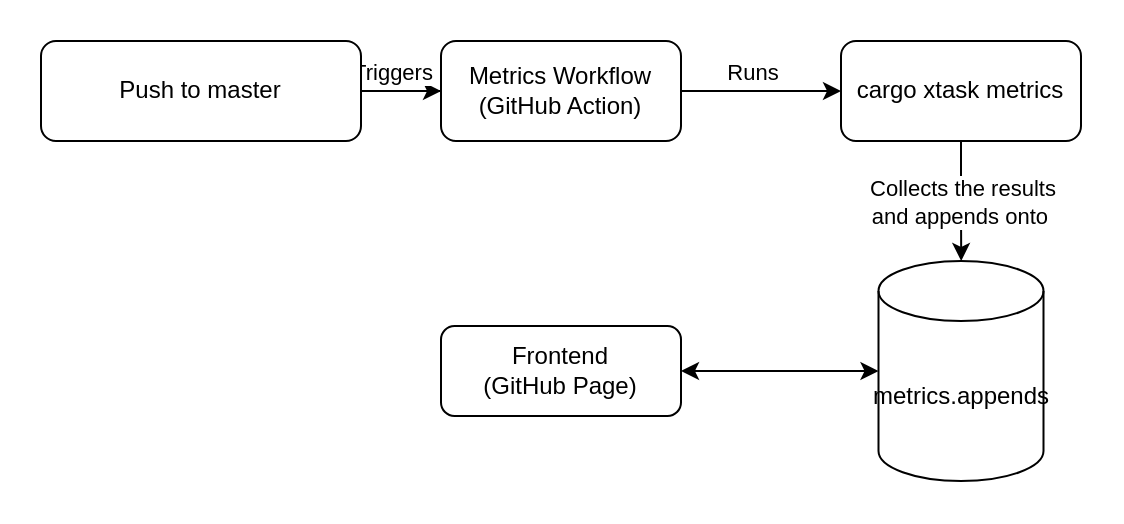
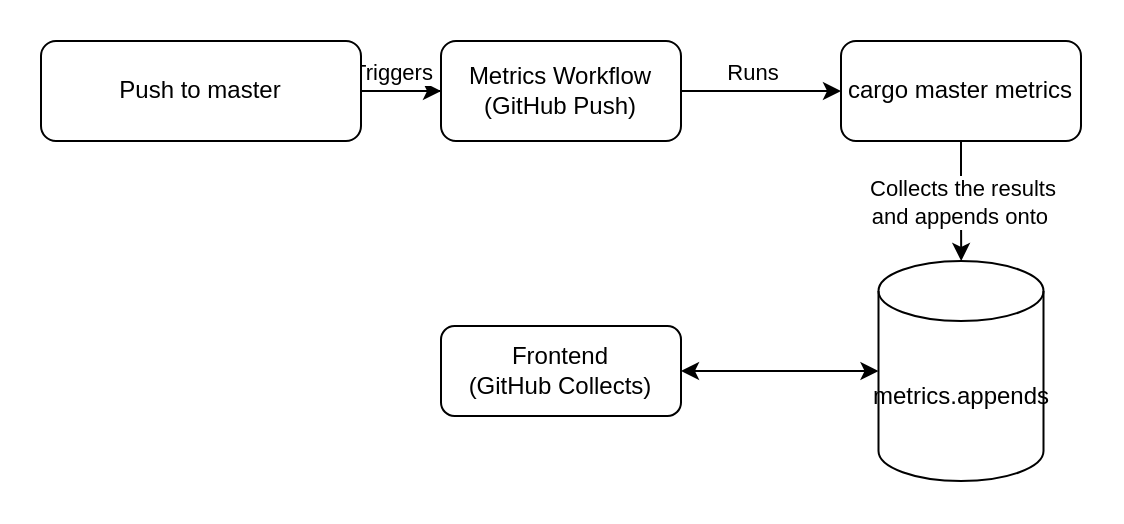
node "Metrics Workflow (GitHub Action)": label "Metrics Workflow (GitHub Action)" -> "Metrics Workflow (GitHub Push)"
node "cargo xtask metrics": label "cargo xtask metrics" -> "cargo master metrics"
node "Frontend (GitHub Page)": label "Frontend (GitHub Page)" -> "Frontend (GitHub Collects)"
